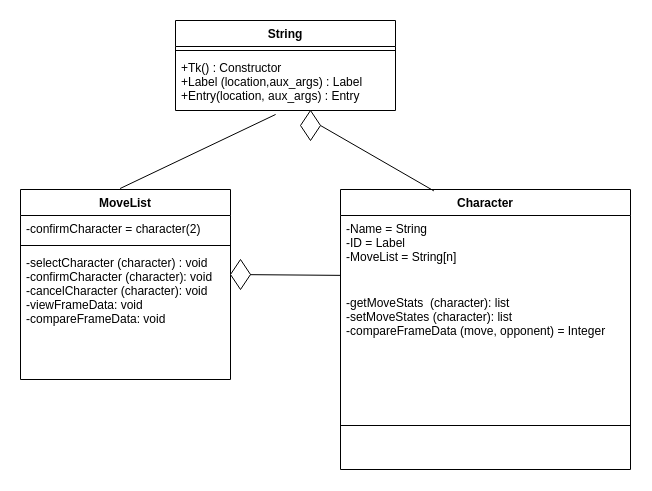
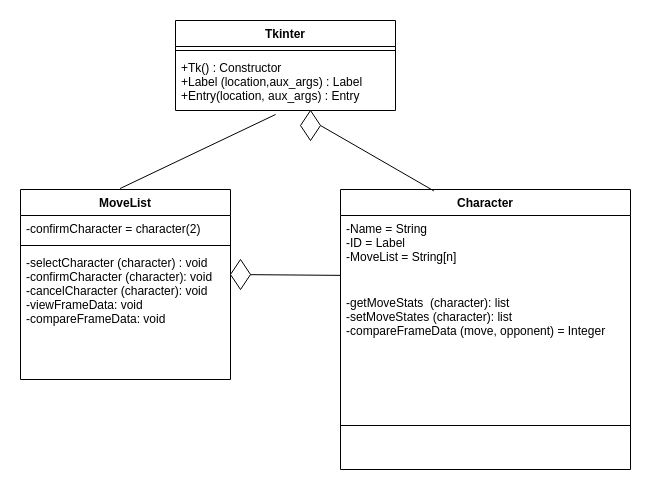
node "String": label "String" -> "Tkinter"
